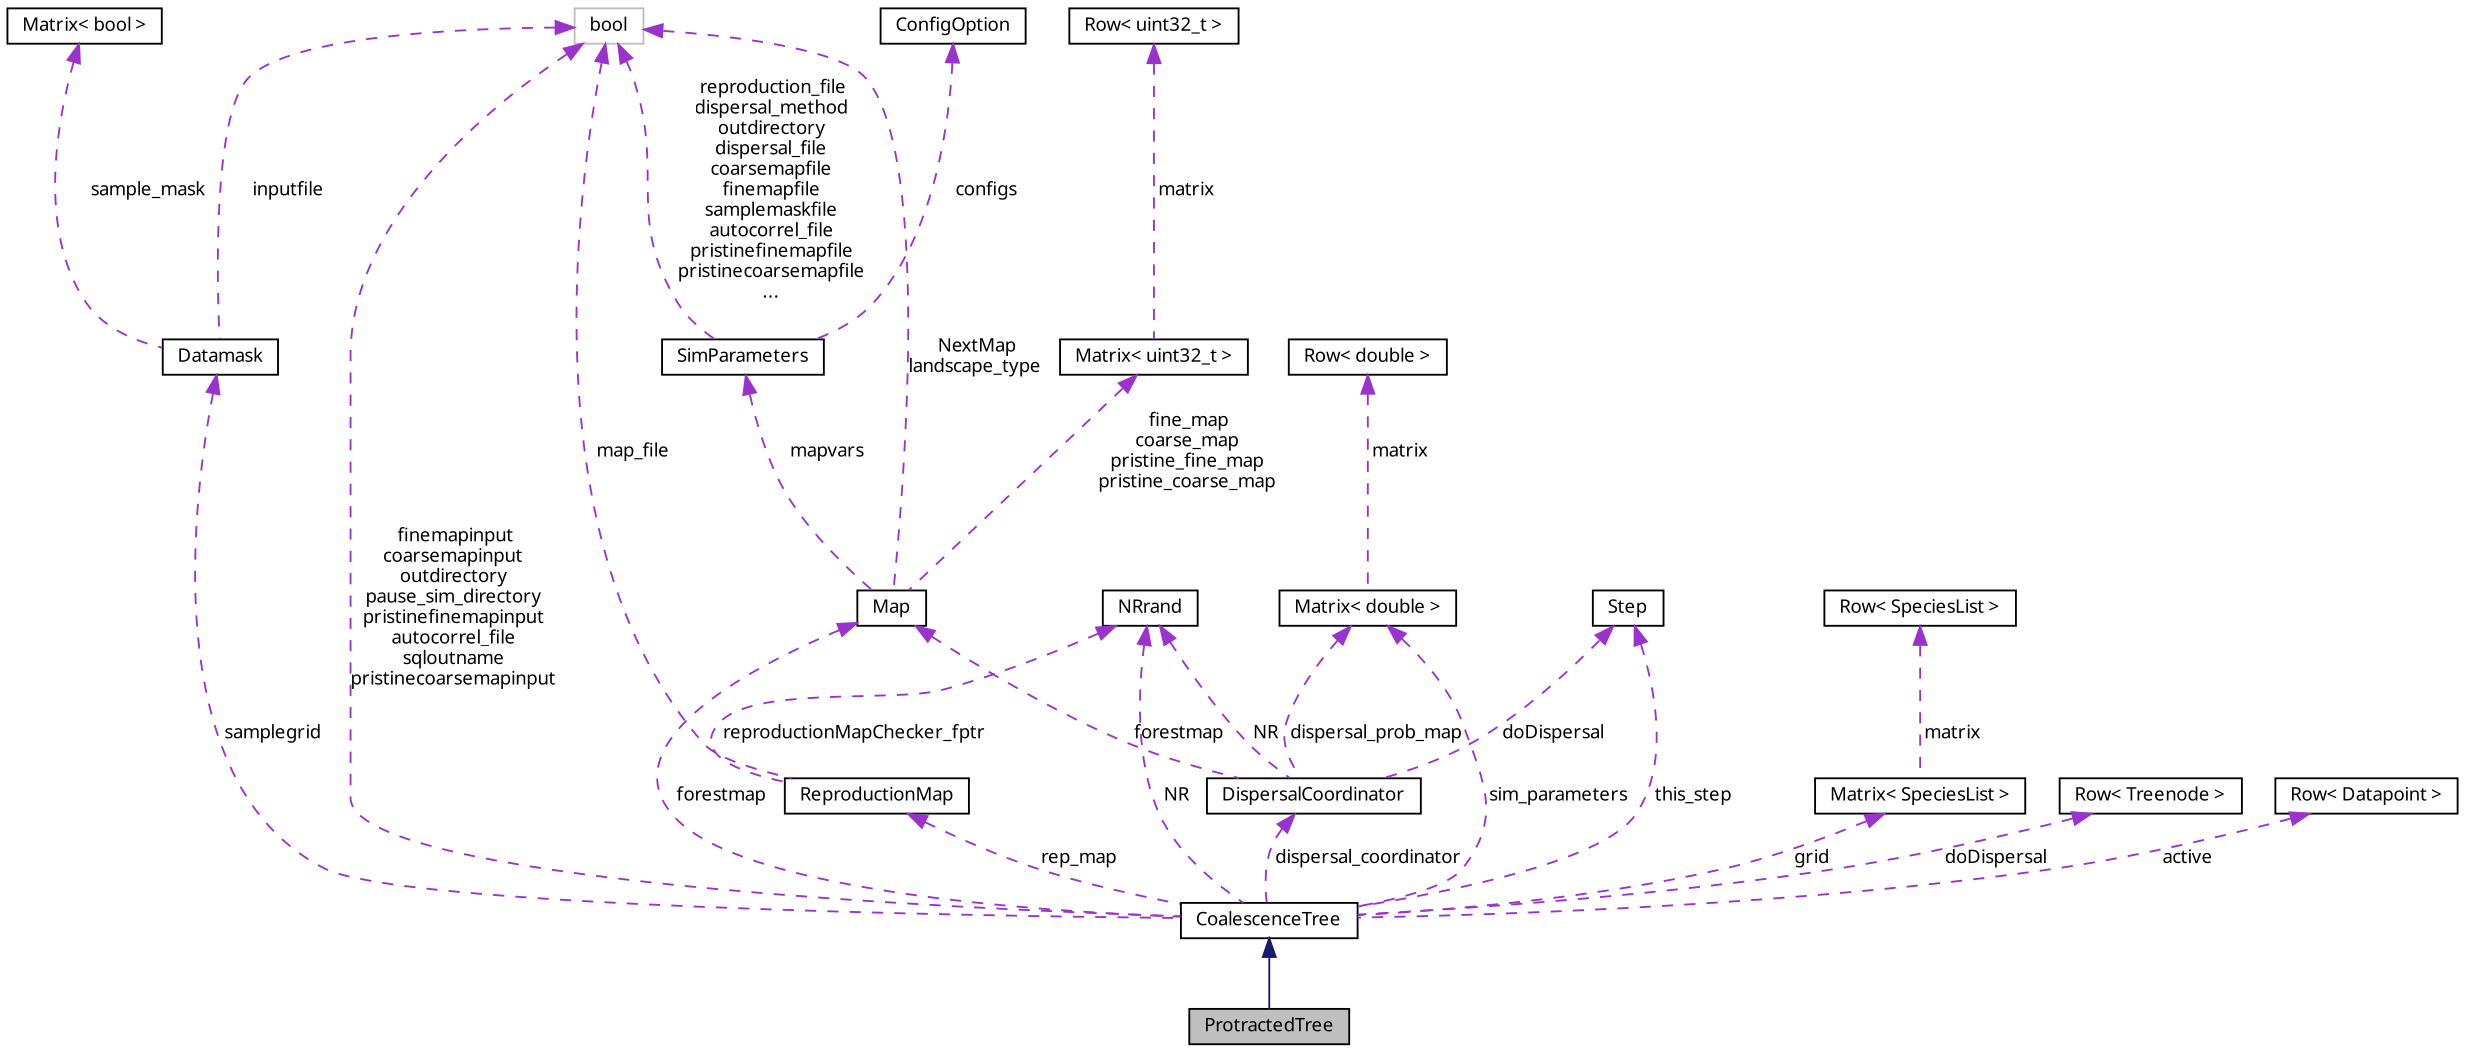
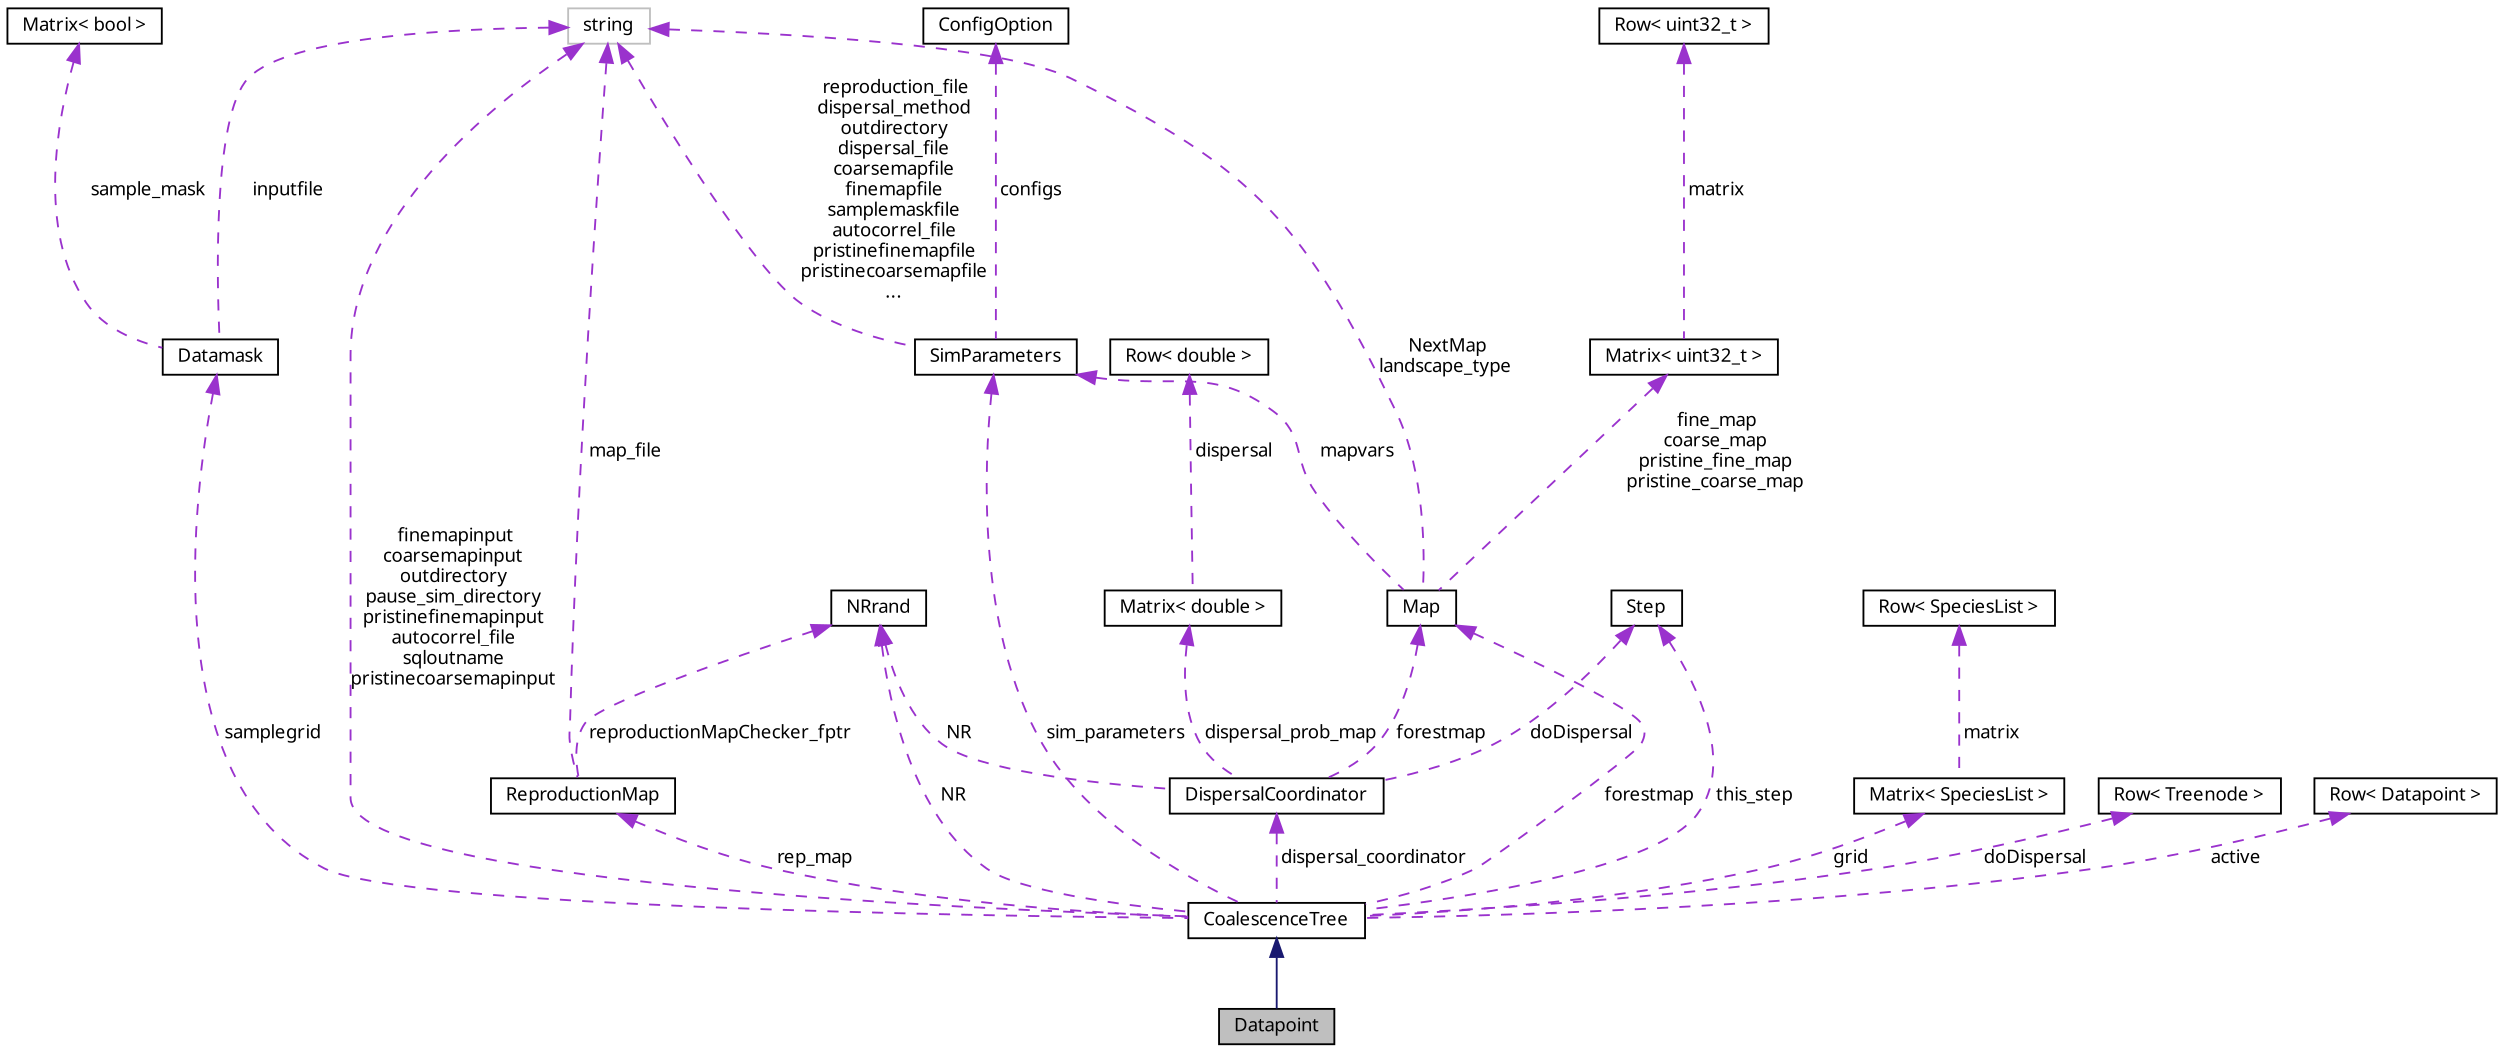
node "bool": label "bool" -> "string"
edge "Matrix< double >" -> "Row< double >": label " matrix" -> " dispersal"
edge "CoalescenceTree" -> "Matrix< double >": now "CoalescenceTree" -> "SimParameters"
node "ProtractedTree": label "ProtractedTree" -> "Datapoint"
